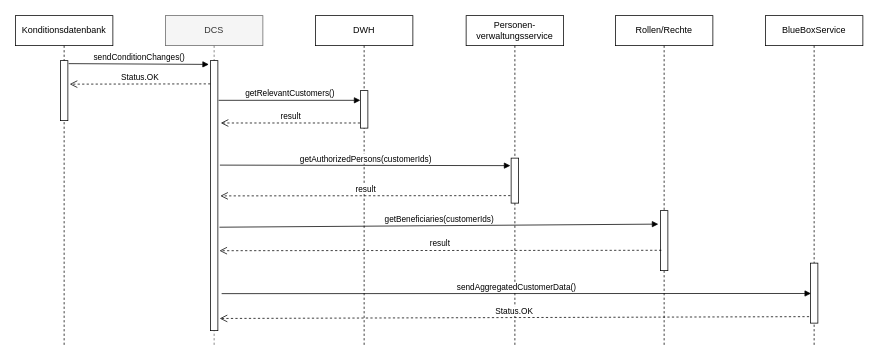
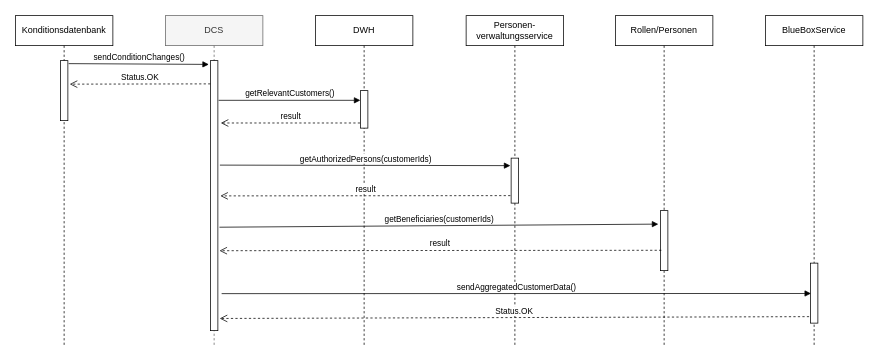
node "Rollen/Rechte": label "Rollen/Rechte" -> "Rollen/Personen"
